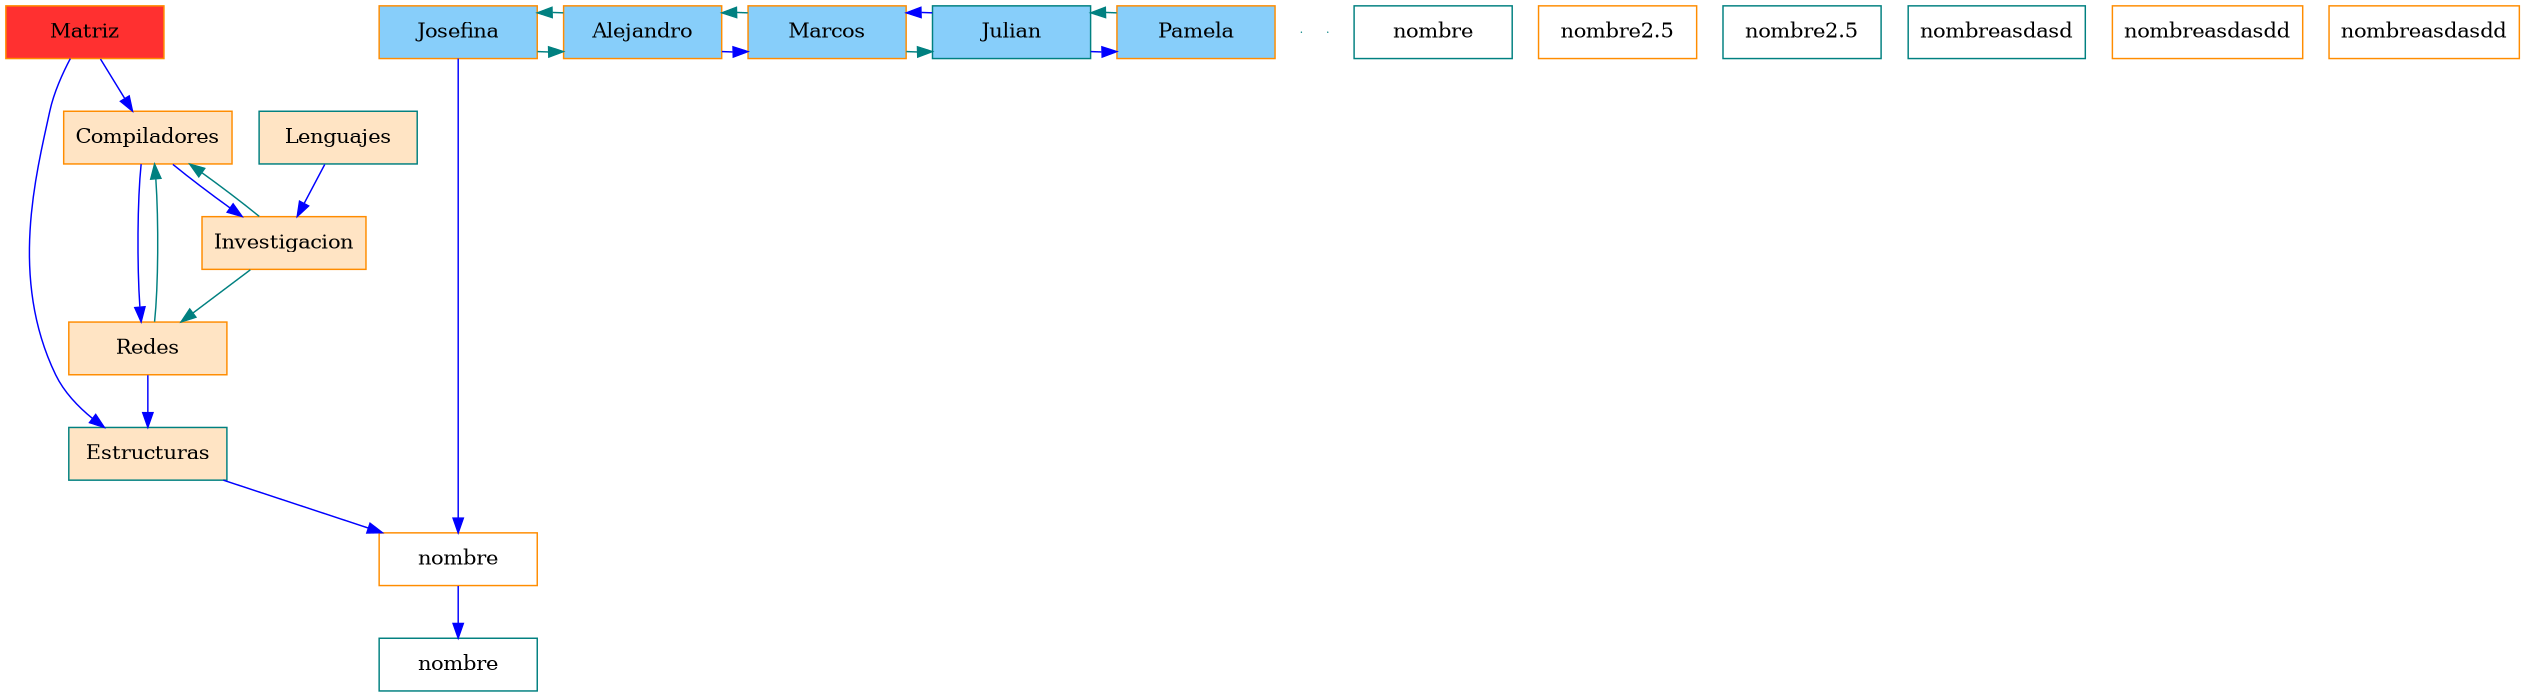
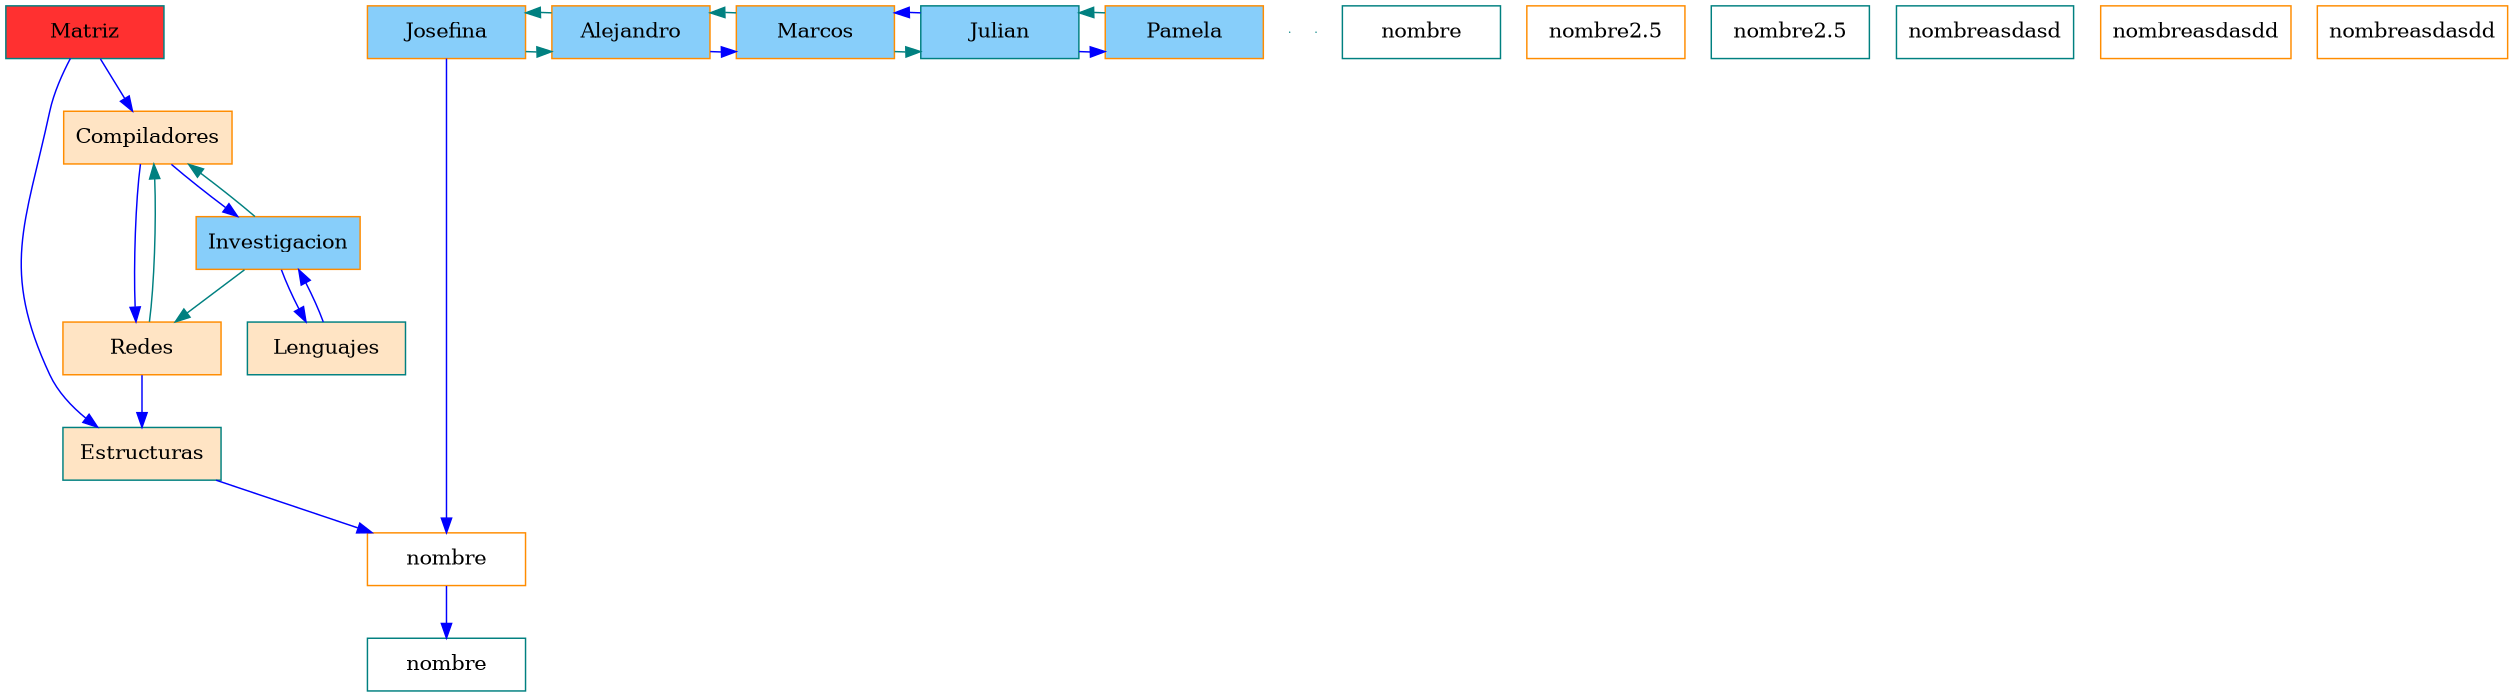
node "Matriz": color darkorange -> teal
node "Investigacion": fillcolor bisque1 -> lightskyblue
edge "Investigacion" -> "Lenguajes": added
